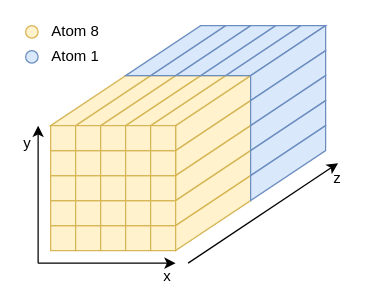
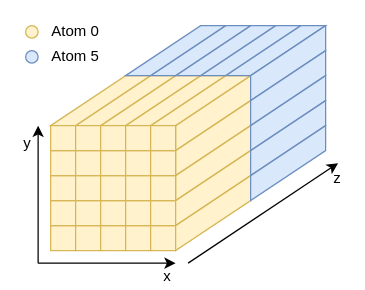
node "Atom 8": label "Atom 8" -> "Atom 0"
node "Atom 1": label "Atom 1" -> "Atom 5"
